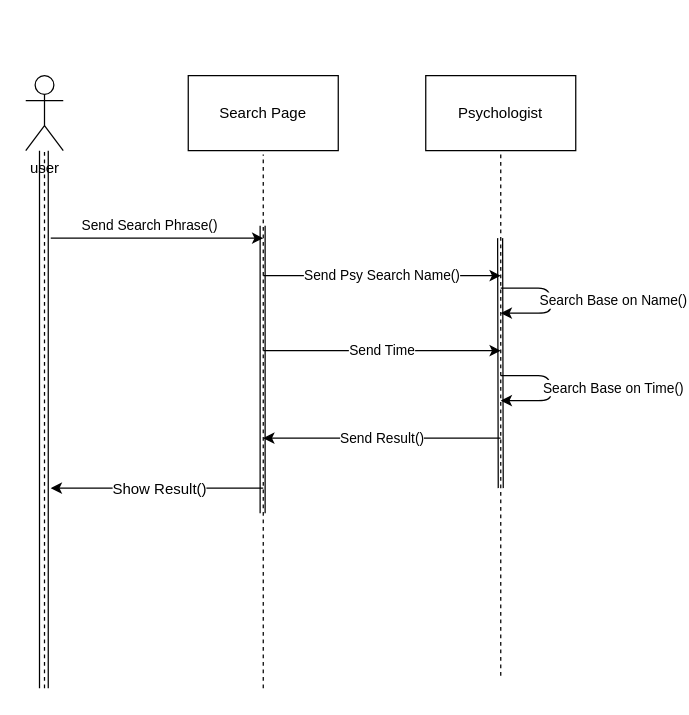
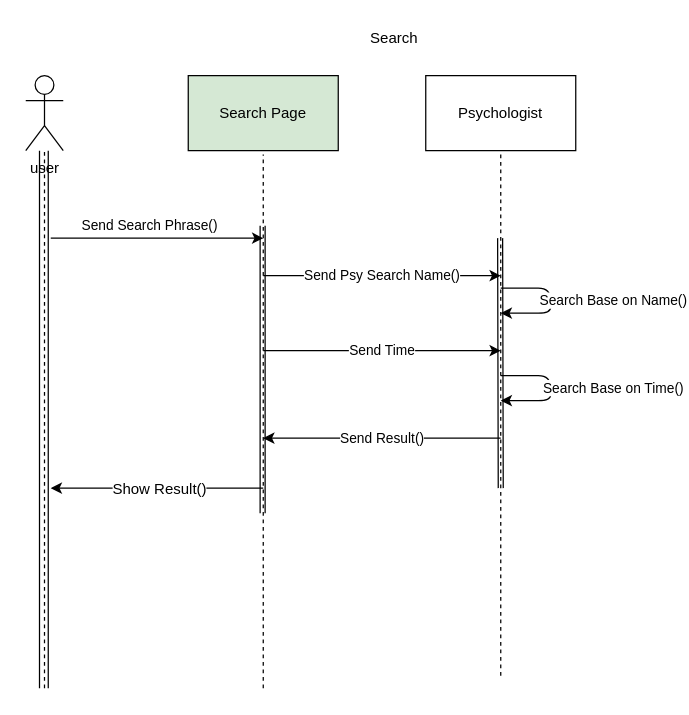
node "Search": added
node "Search Page": fillcolor #ffffff -> #d5e8d4
